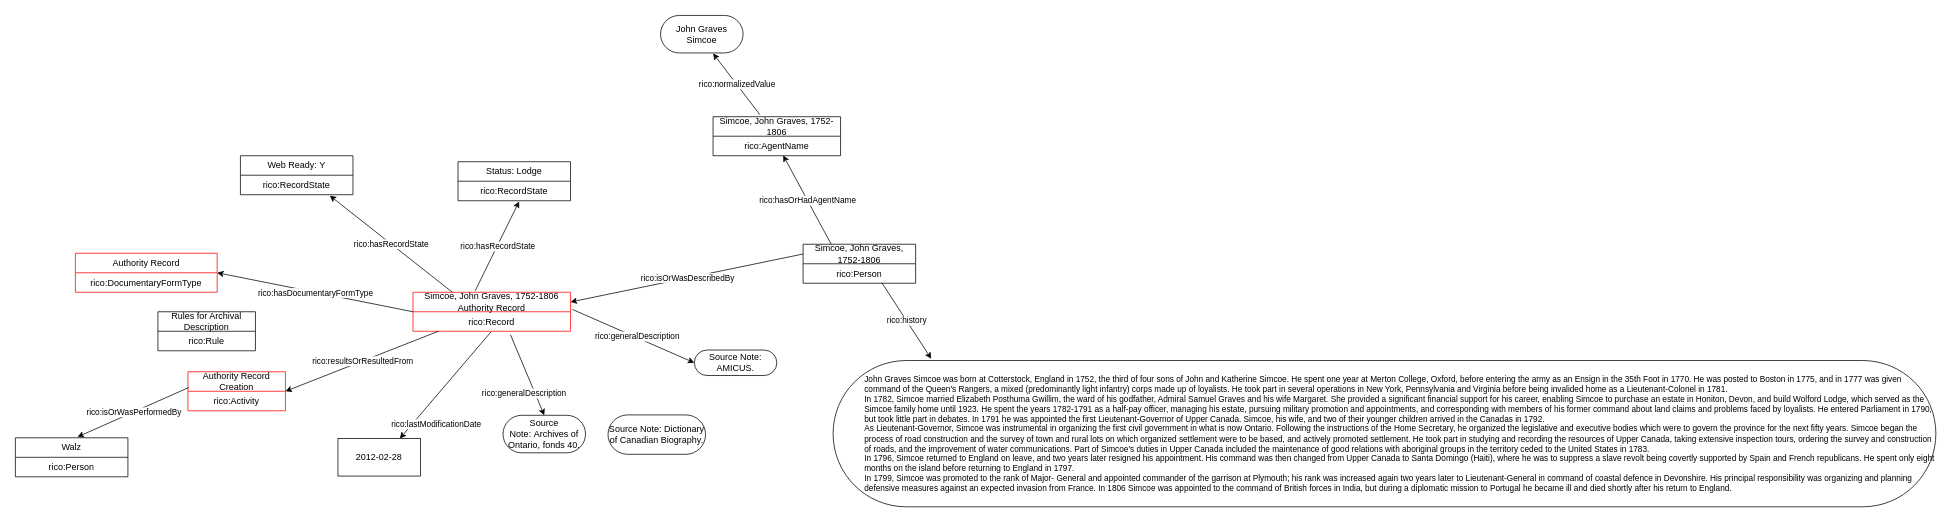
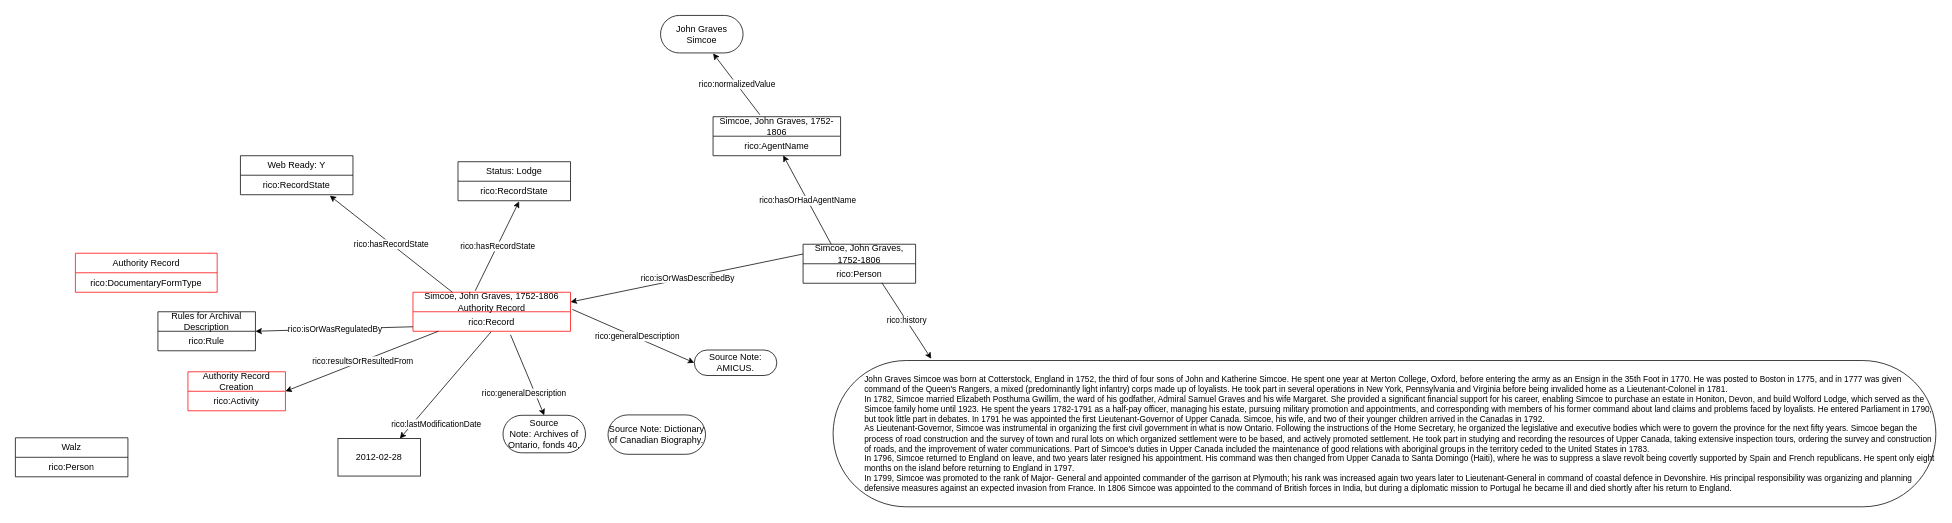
edge "Simcoe, John Graves, 1752-1806 Authority Record" -> "Authority Record": removed, label "rico:hasDocumentaryFormType"
edge "rico:Record" -> "Rules for Archival Description": added, label "rico:isOrWasRegulatedBy"
edge "rico:Activity" -> "Walz": removed, label "rico:isOrWasPerformedBy"
